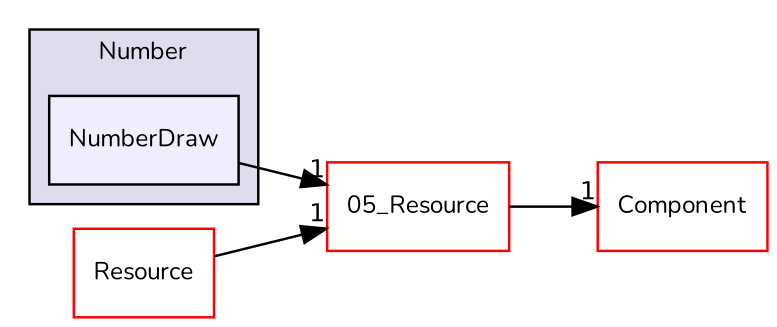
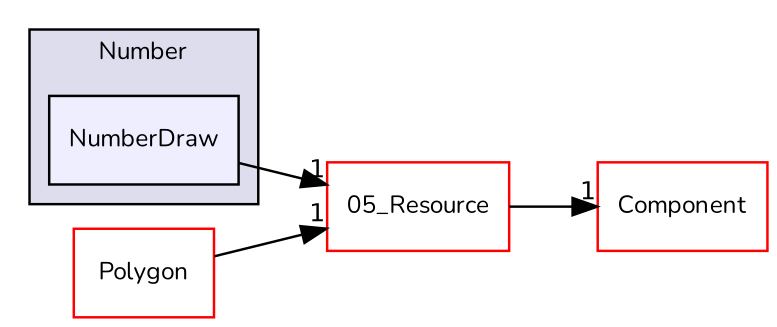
node "Resource": label "Resource" -> "Polygon"
